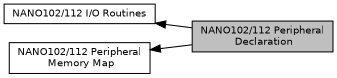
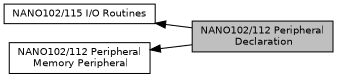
node "NANO102/112 I/O Routines": label "NANO102/112 I/O Routines" -> "NANO102/115 I/O Routines"
node "NANO102/112 Peripheral Memory Map": label "NANO102/112 Peripheral Memory Map" -> "NANO102/112 Peripheral Memory Peripheral"
